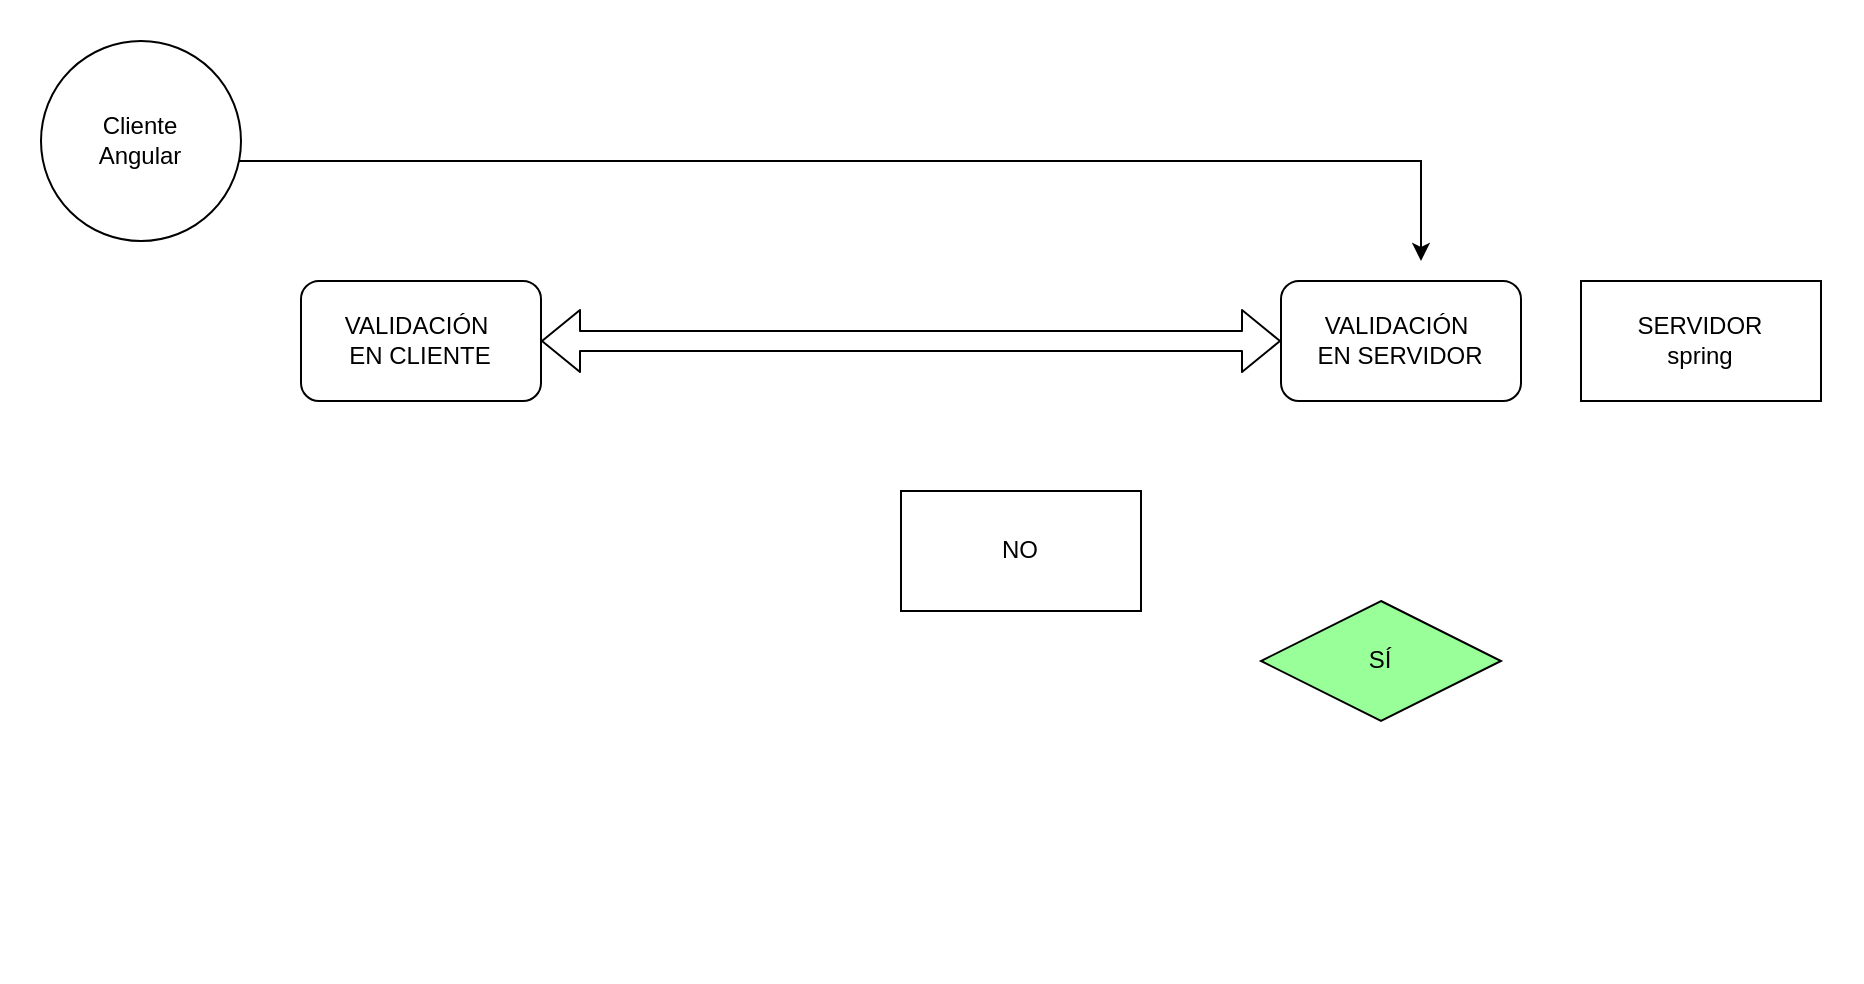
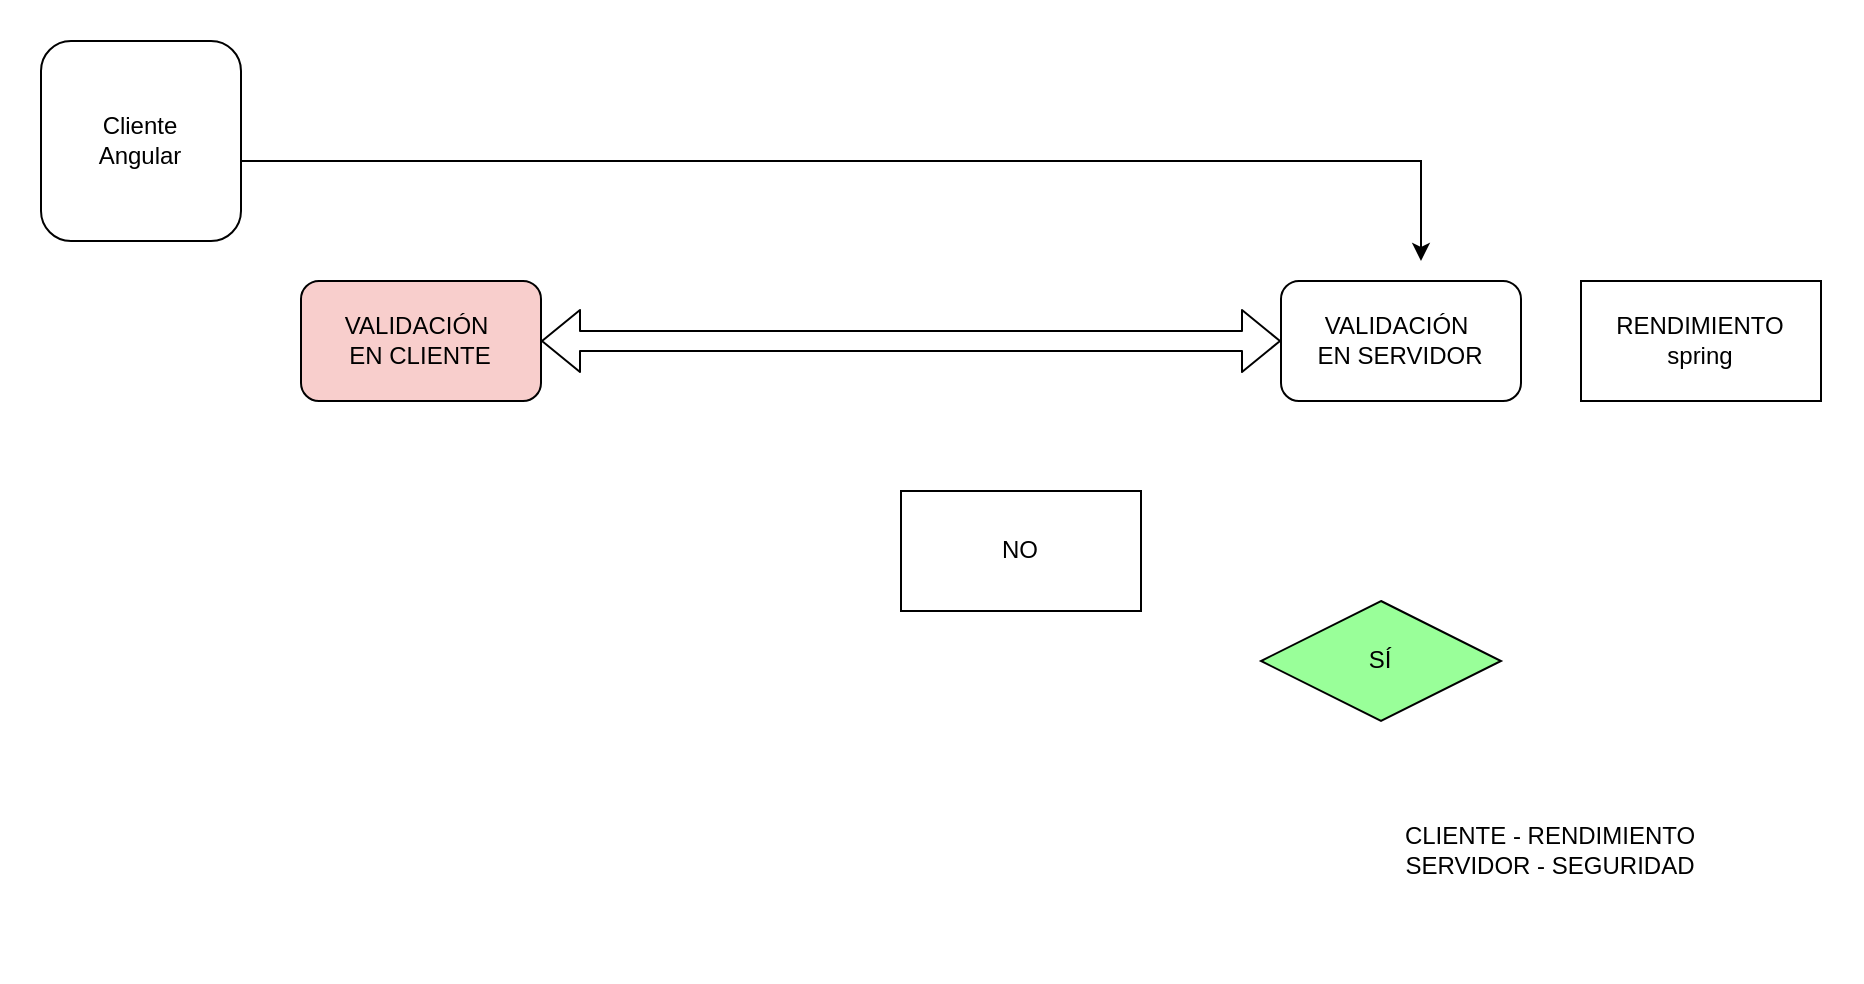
node "Cliente Angular": shape ellipse -> rounded rectangle
node "VALIDACIÓN EN CLIENTE": fillcolor #ffffff -> #f8cecc
node "SERVIDOR spring": label "SERVIDOR spring" -> "RENDIMIENTO spring"
node "CLIENTE - RENDIMIENTO SERVIDOR - SEGURIDAD": added
